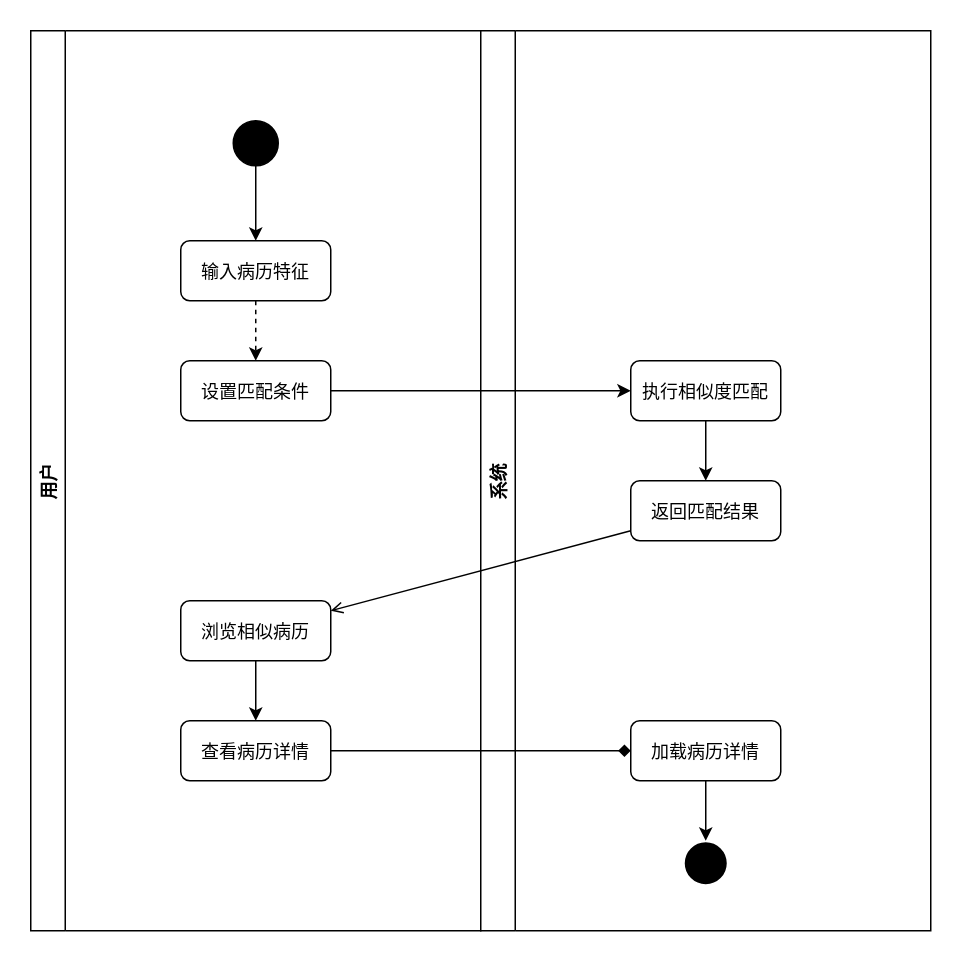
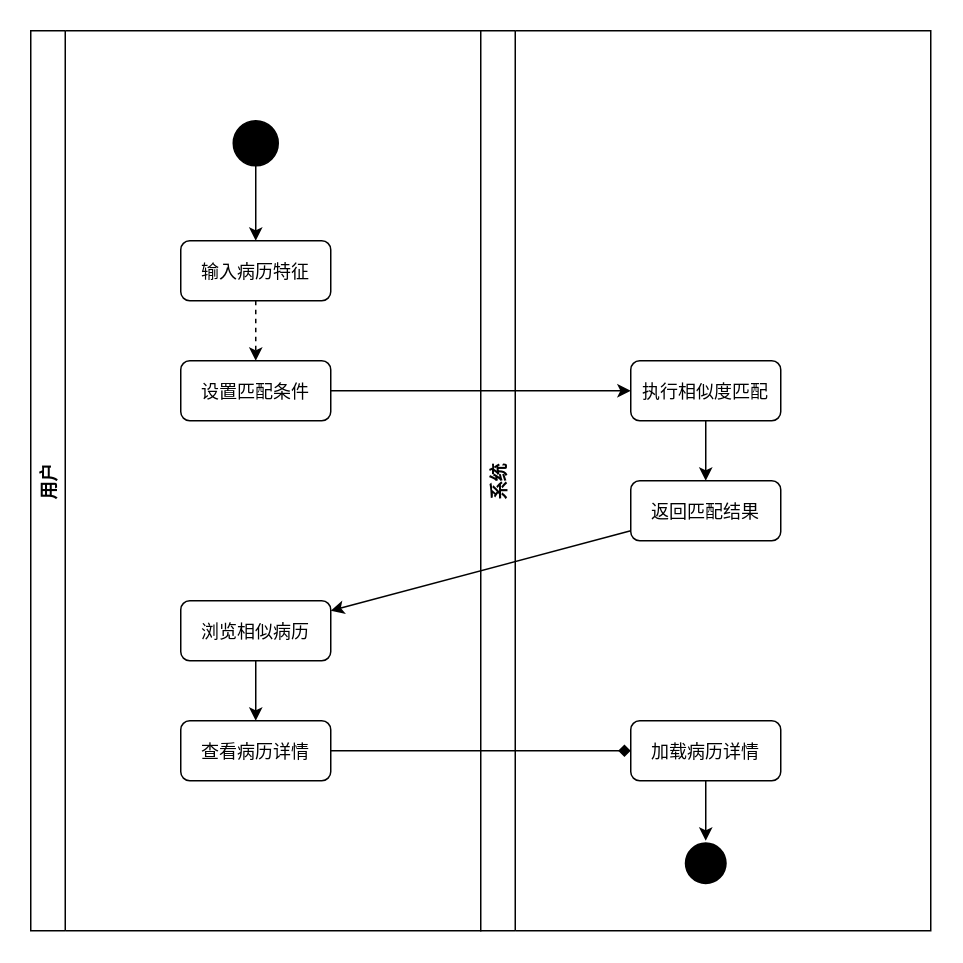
edge "返回匹配结果" -> "浏览相似病历": arrowhead open -> classic
